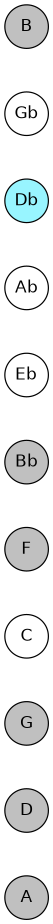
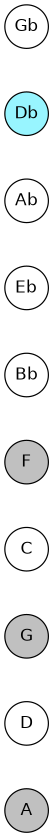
node "B": removed
node "Bb": fillcolor gray -> white
node "D": fillcolor gray -> white
